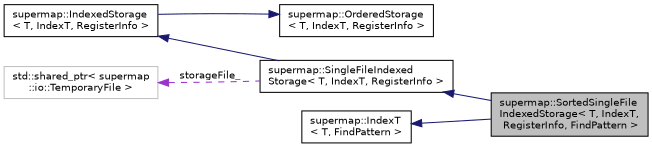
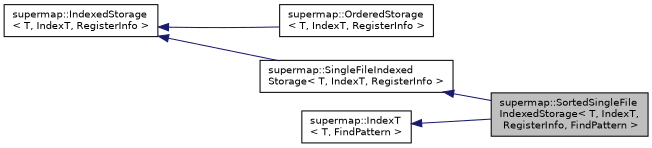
edge "supermap::IndexedStorage < T, IndexT, RegisterInfo >" -> "supermap::OrderedStorage < T, IndexT, RegisterInfo >": reversed
node "std::shared_ptr< supermap ::io::TemporaryFile >": removed
